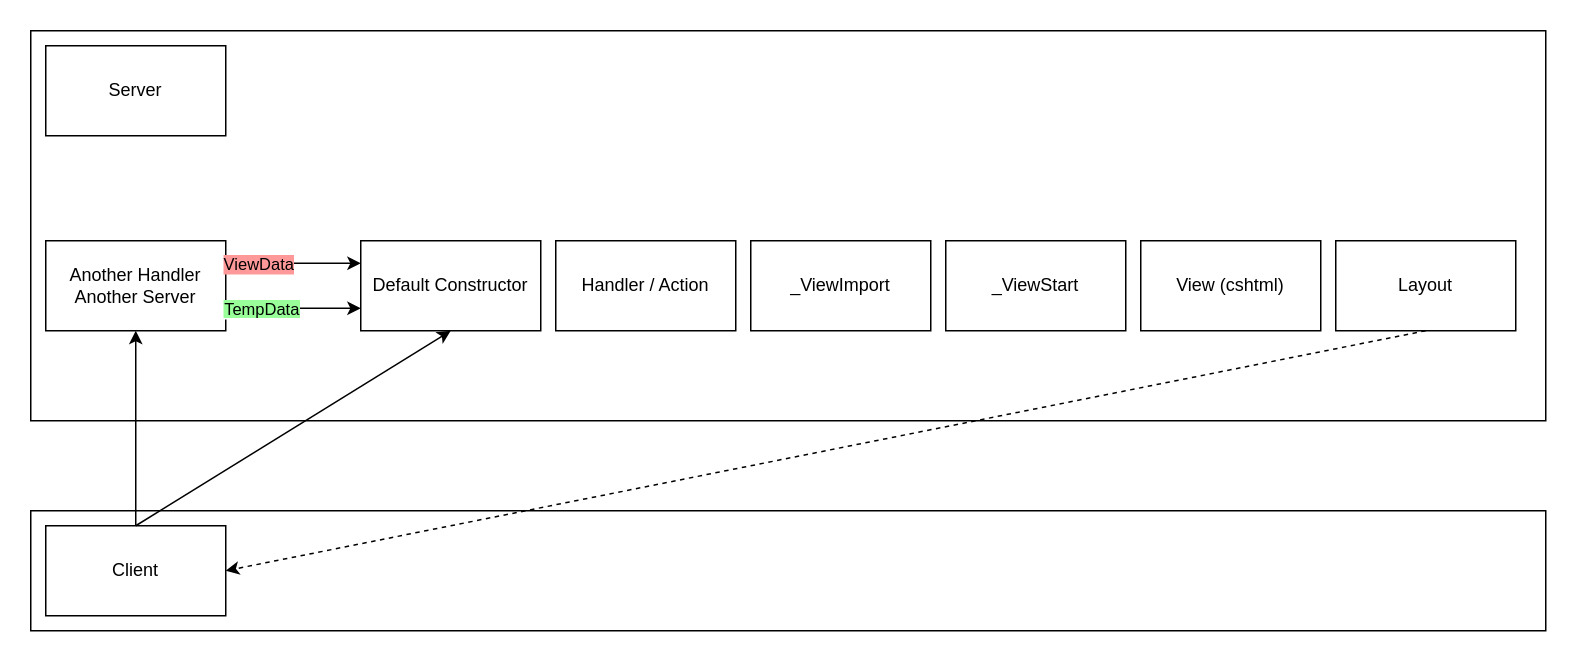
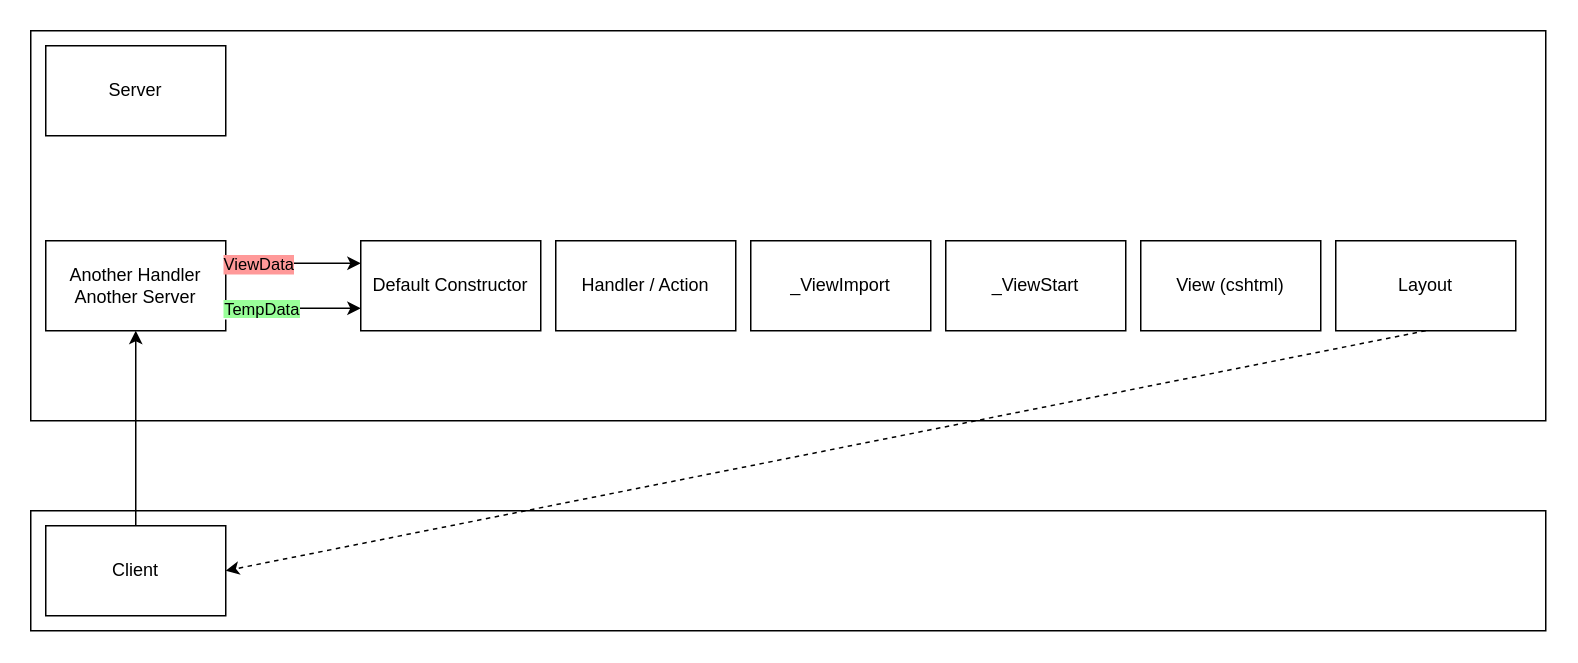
edge "Client" -> "Default Constructor": removed
